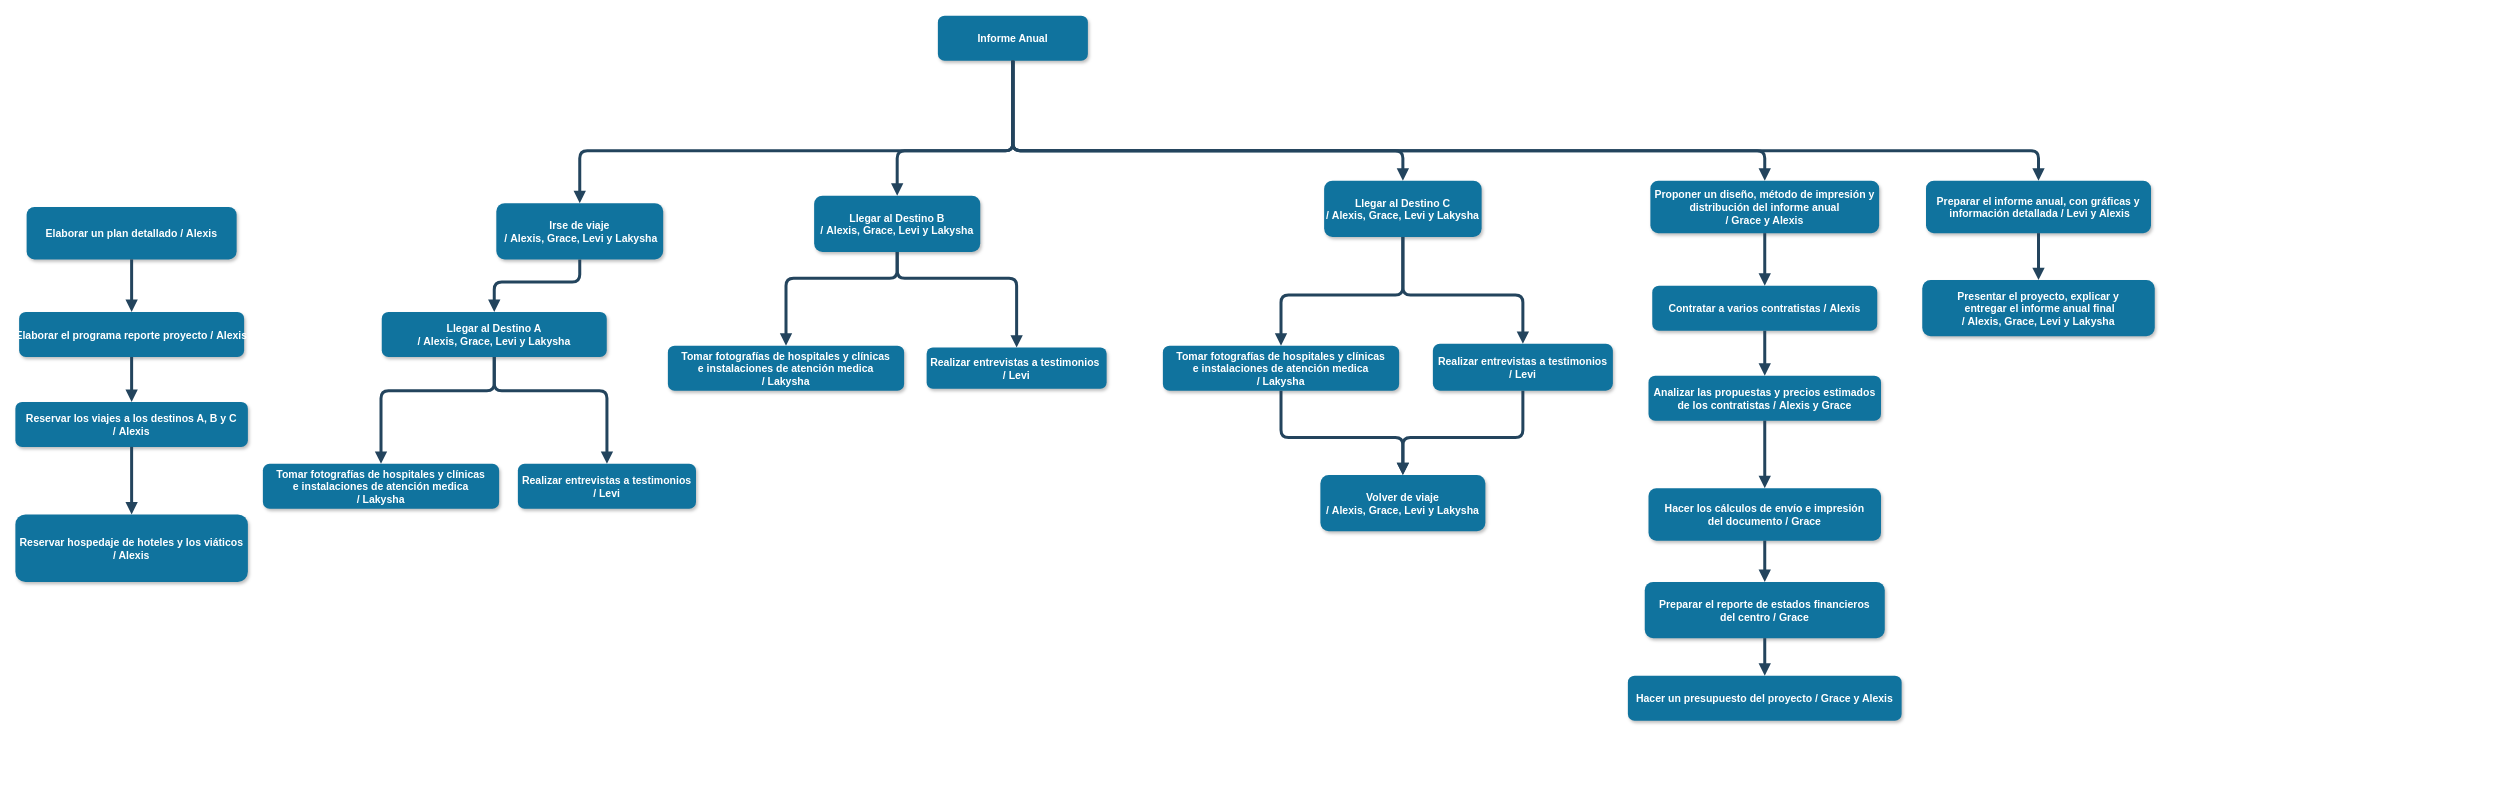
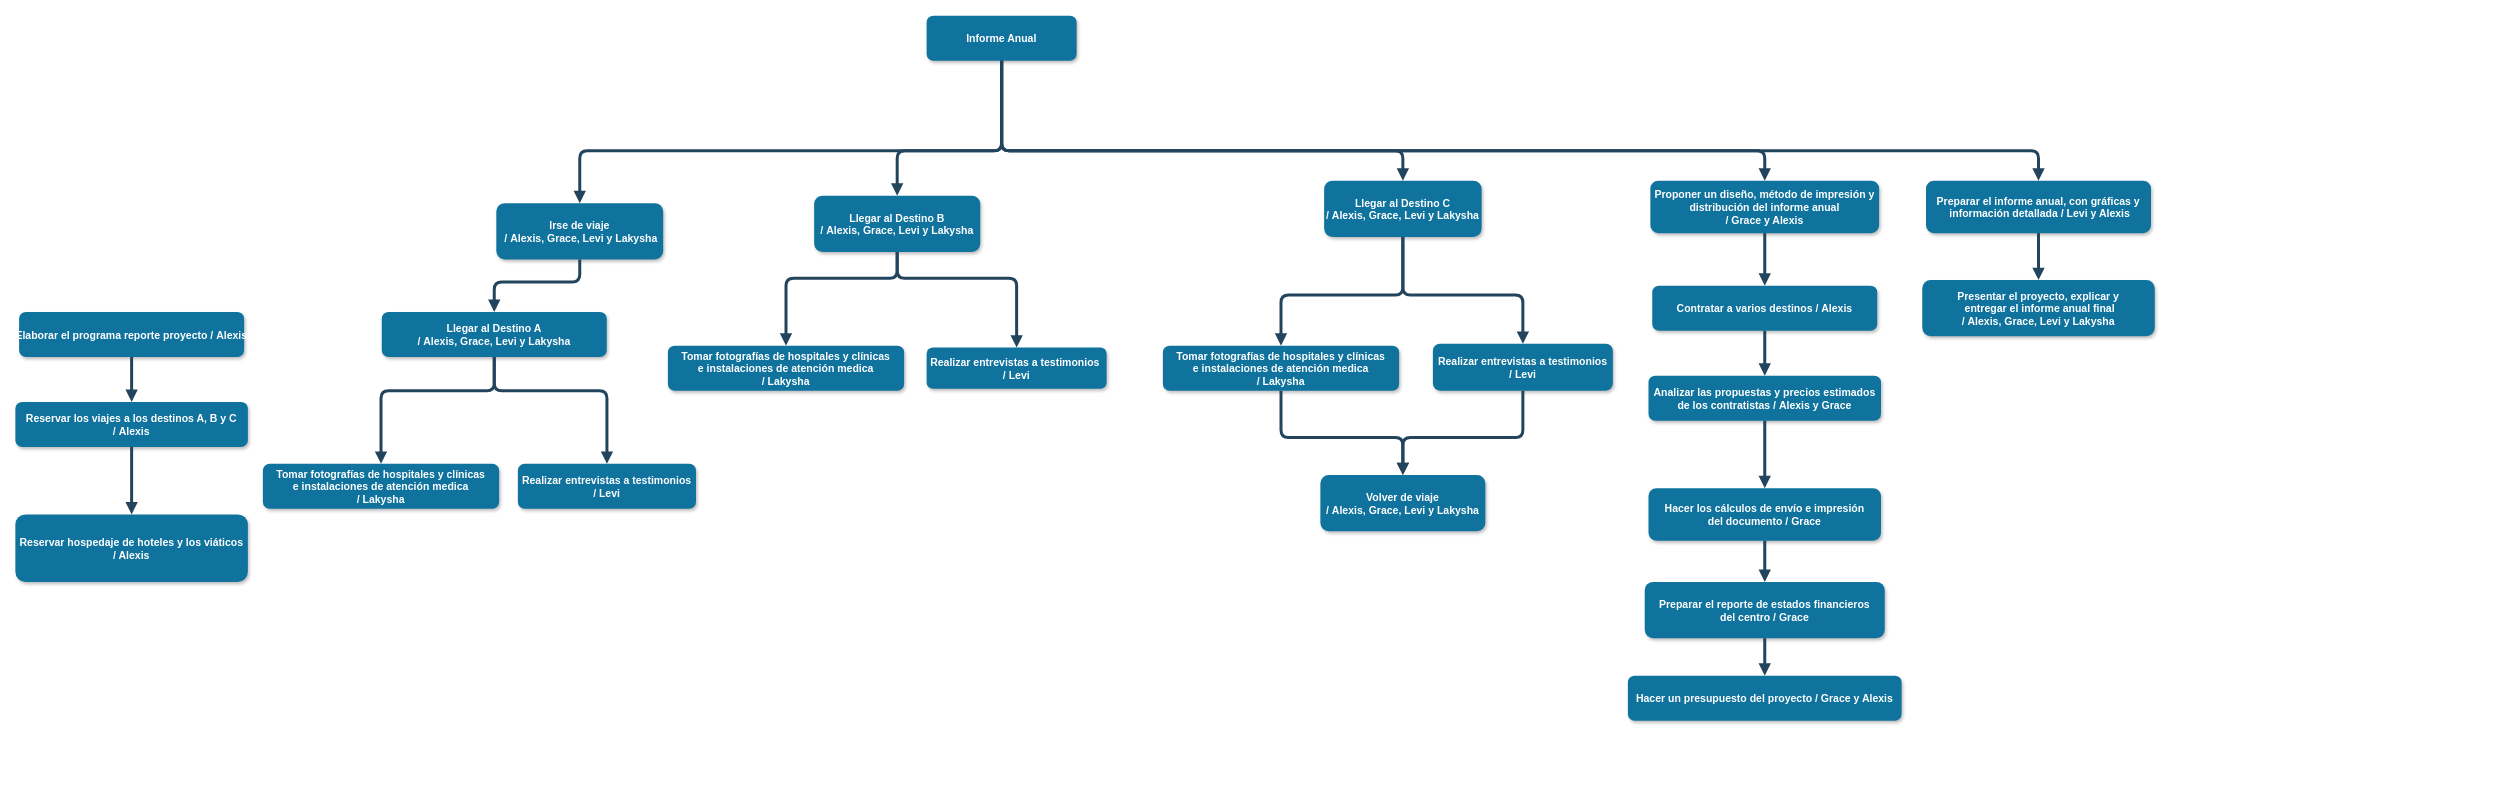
node "Informe Anual": moved (1013, 38) -> (1002, 38)
node "Elaborar un plan detallado / Alexis": removed
edge "Elaborar un plan detallado / Alexis" -> "Elaborar el programa reporte proyecto / Alexis": removed
node "Contratar a varios contratistas / Alexis": label "Contratar a varios contratistas / Alexis" -> "Contratar a varios destinos / Alexis"
